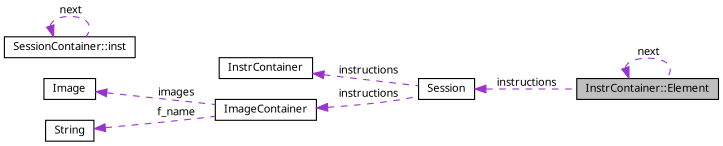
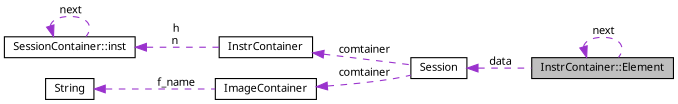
edge "InstrContainer" -> "SessionContainer::inst": added, label "h n"
edge "Session" -> "InstrContainer": label " instructions" -> " comtainer"
edge "InstrContainer::Element" -> "Session": label " instructions" -> " data"
node "Image": removed
edge "Session" -> "ImageContainer": label " instructions" -> " comtainer"
